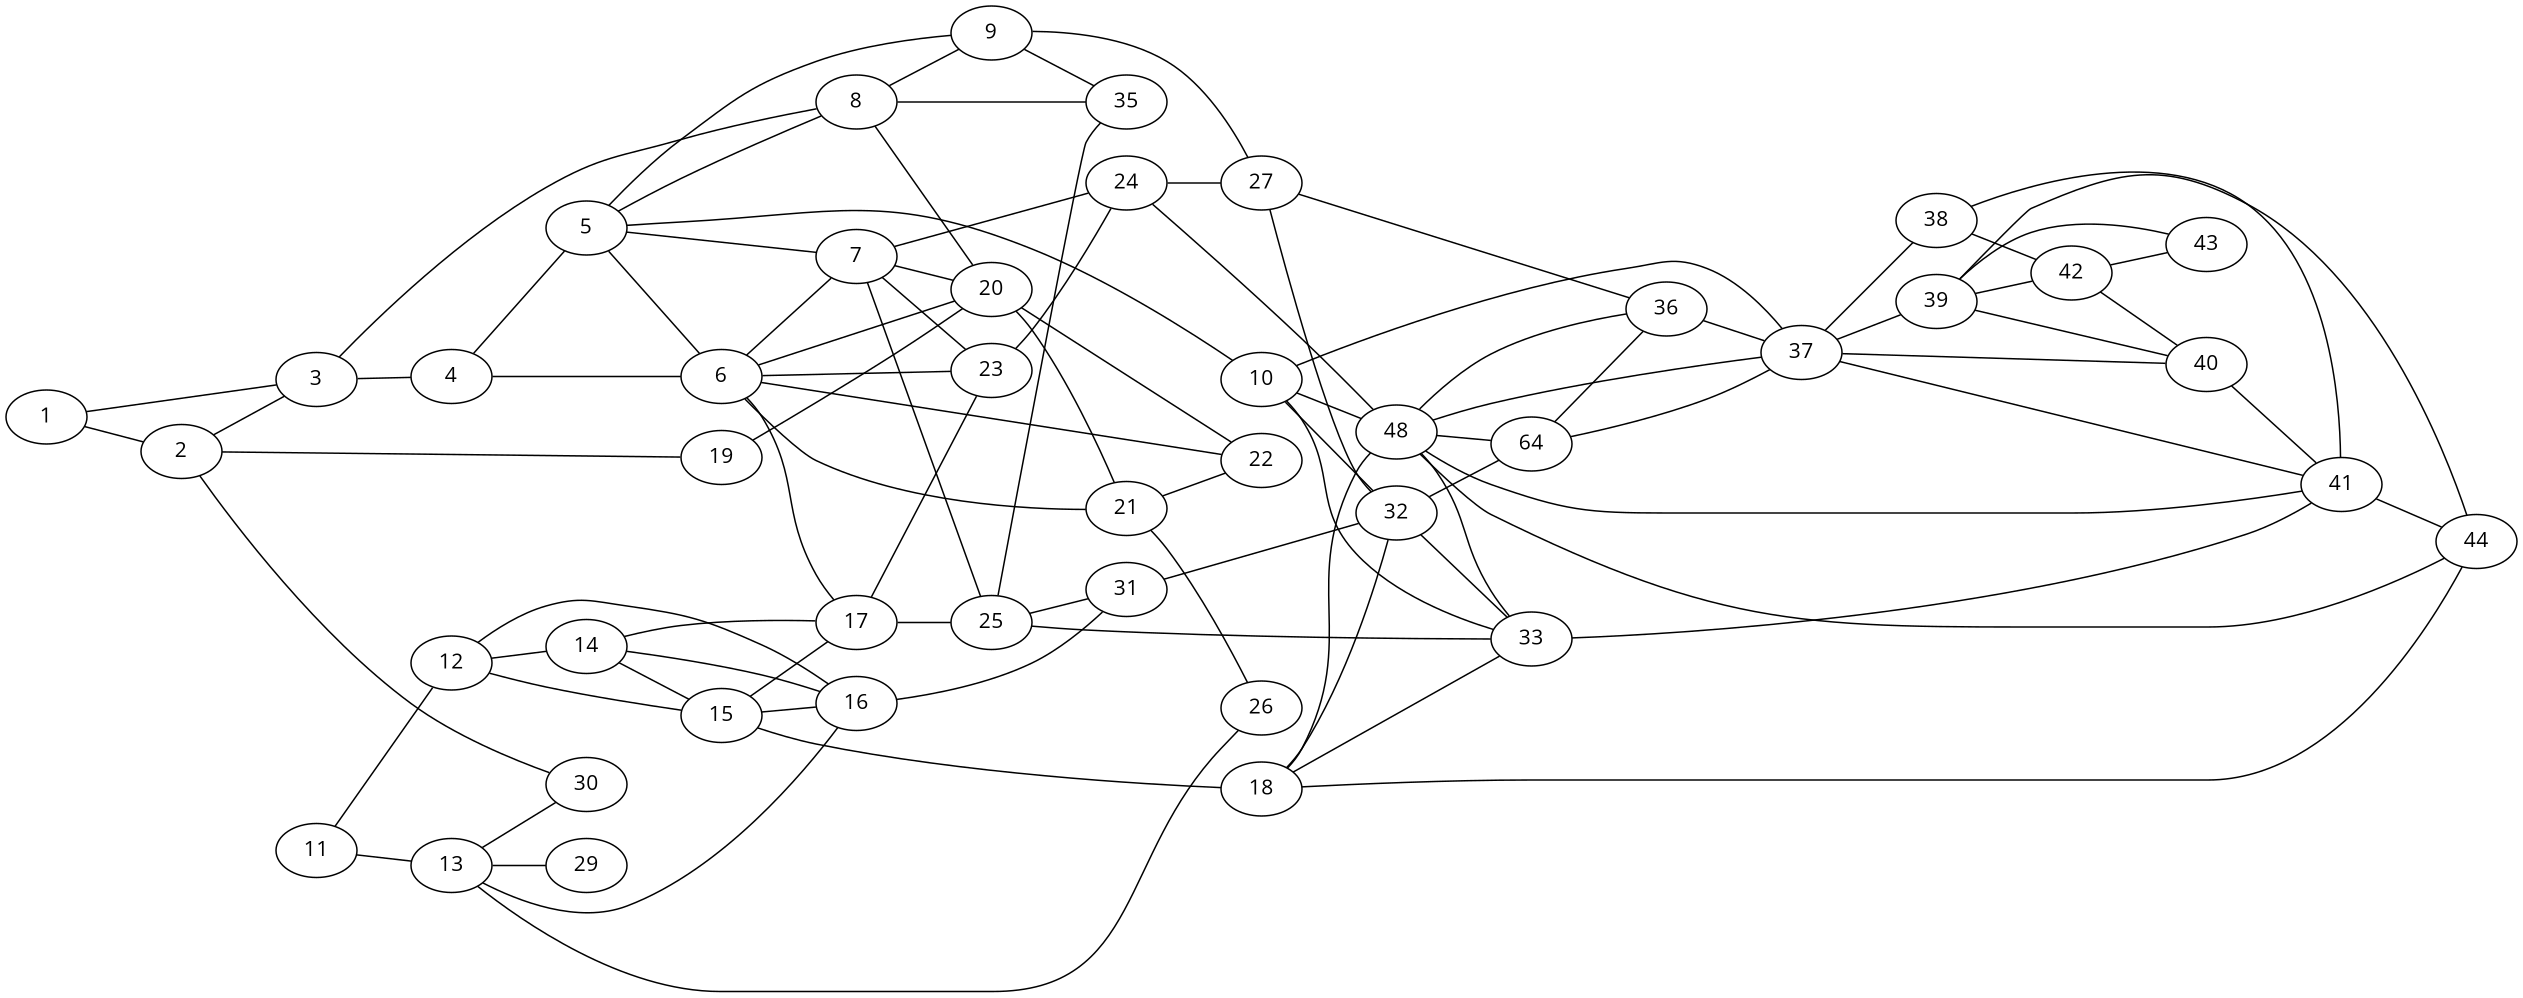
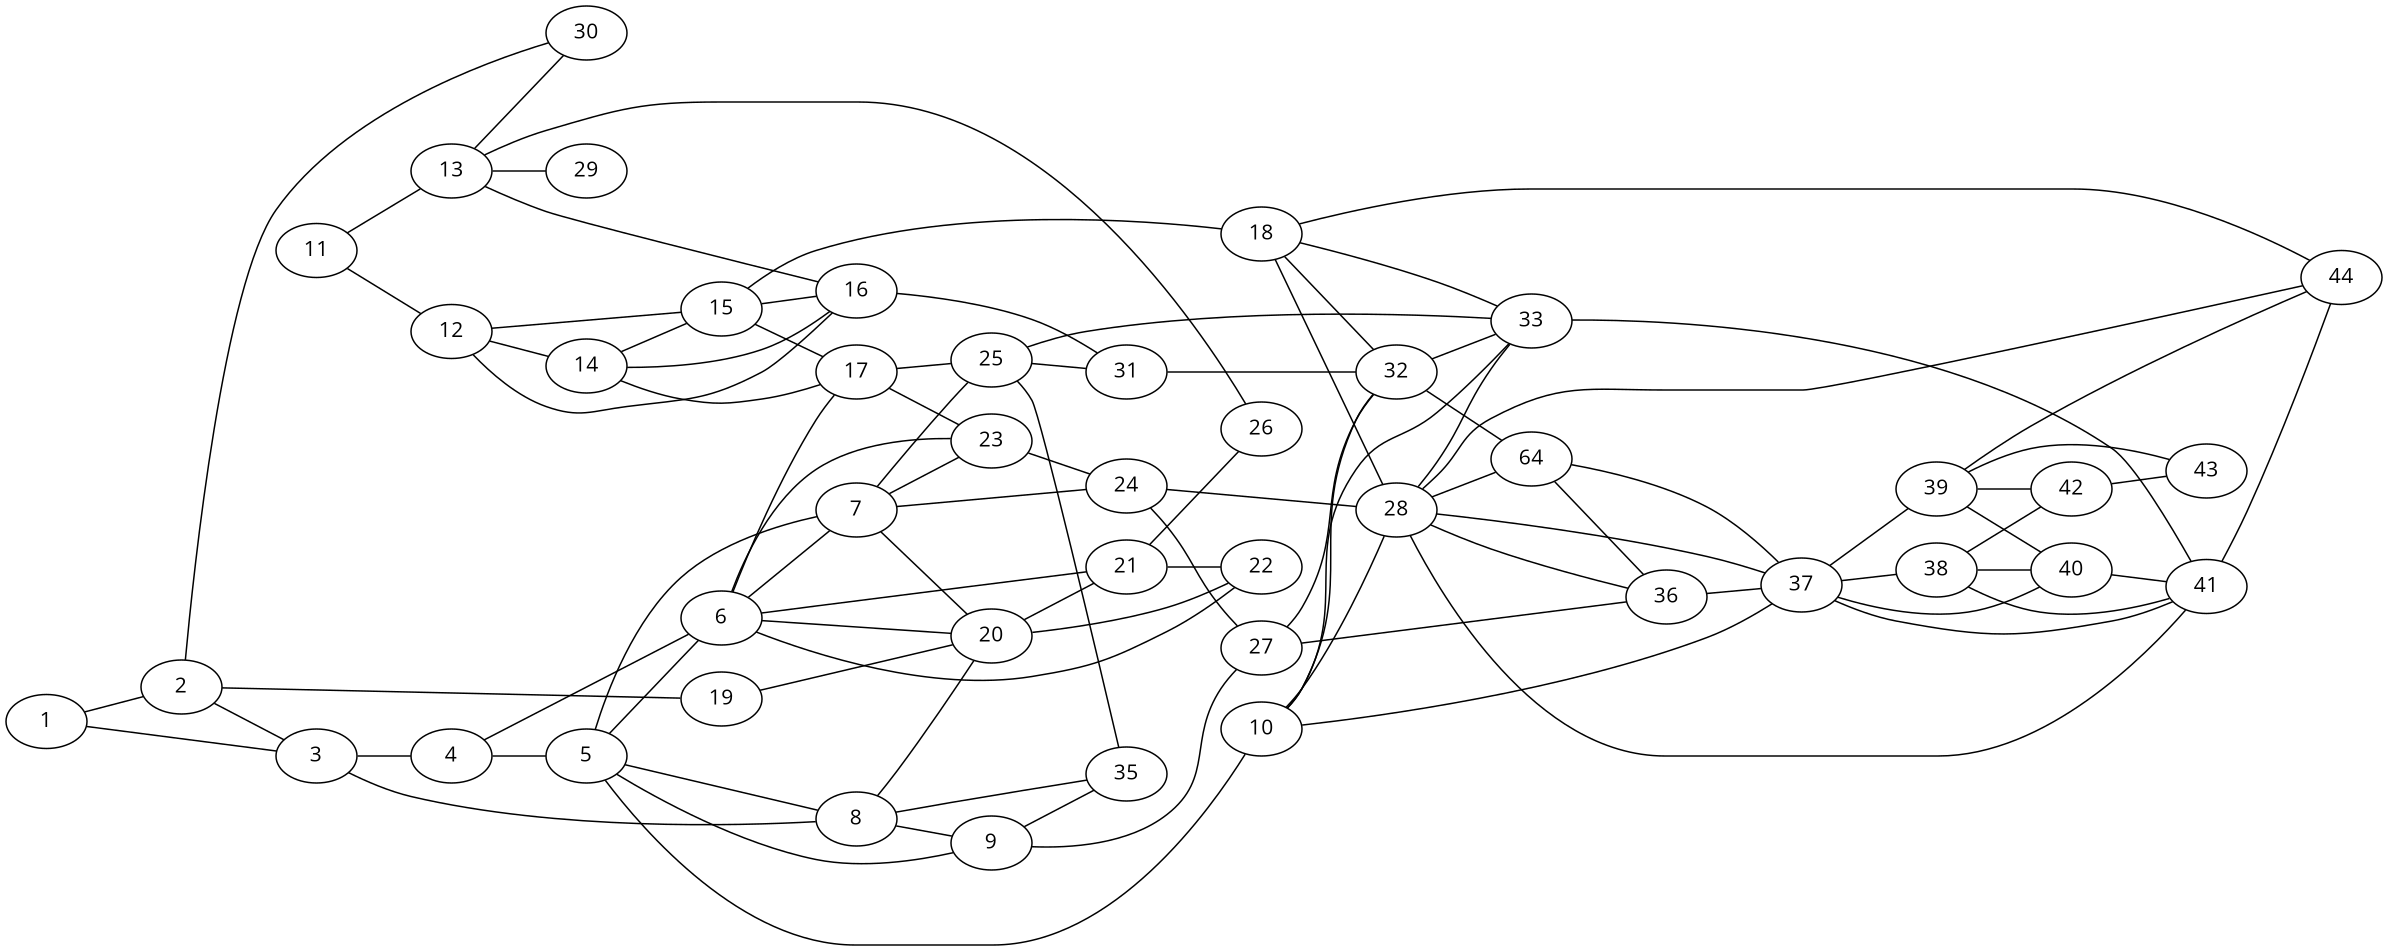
edge "42" -- "40": now "38" -- "40"
node "48": label "48" -> "28"
